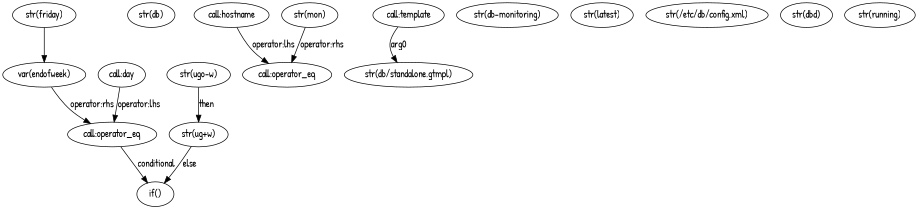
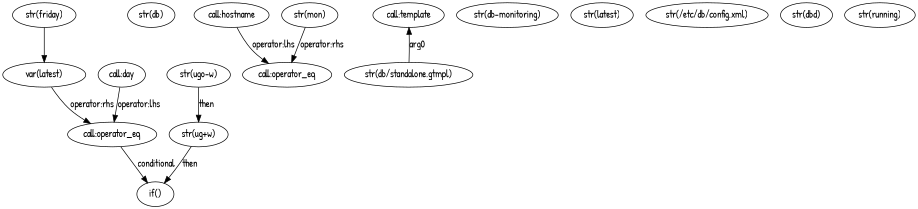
edge "call:template" -> "str(db/standalone.gtmpl)": reversed
node "var(endofweek)": label "var(endofweek)" -> "var(latest)"
edge "str(ug+w)" -> "if()": label "else" -> "then"
